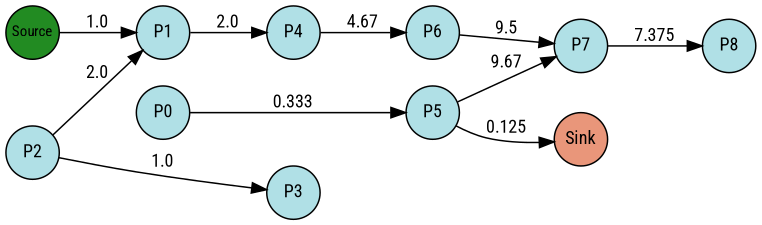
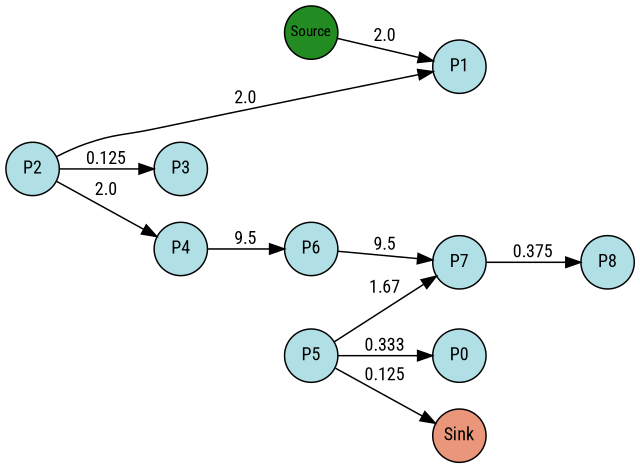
edge "Source" -> "P1": label "1.0" -> "2.0"
edge "P4" -> "P6": label "4.67" -> "9.5"
edge "P1" -> "P4": now "P2" -> "P4"
edge "P7" -> "P8": label "7.375" -> "0.375"
edge "P5" -> "P7": label "9.67" -> "1.67"
edge "P0" -> "P5": reversed
edge "P2" -> "P3": label "1.0" -> "0.125"
